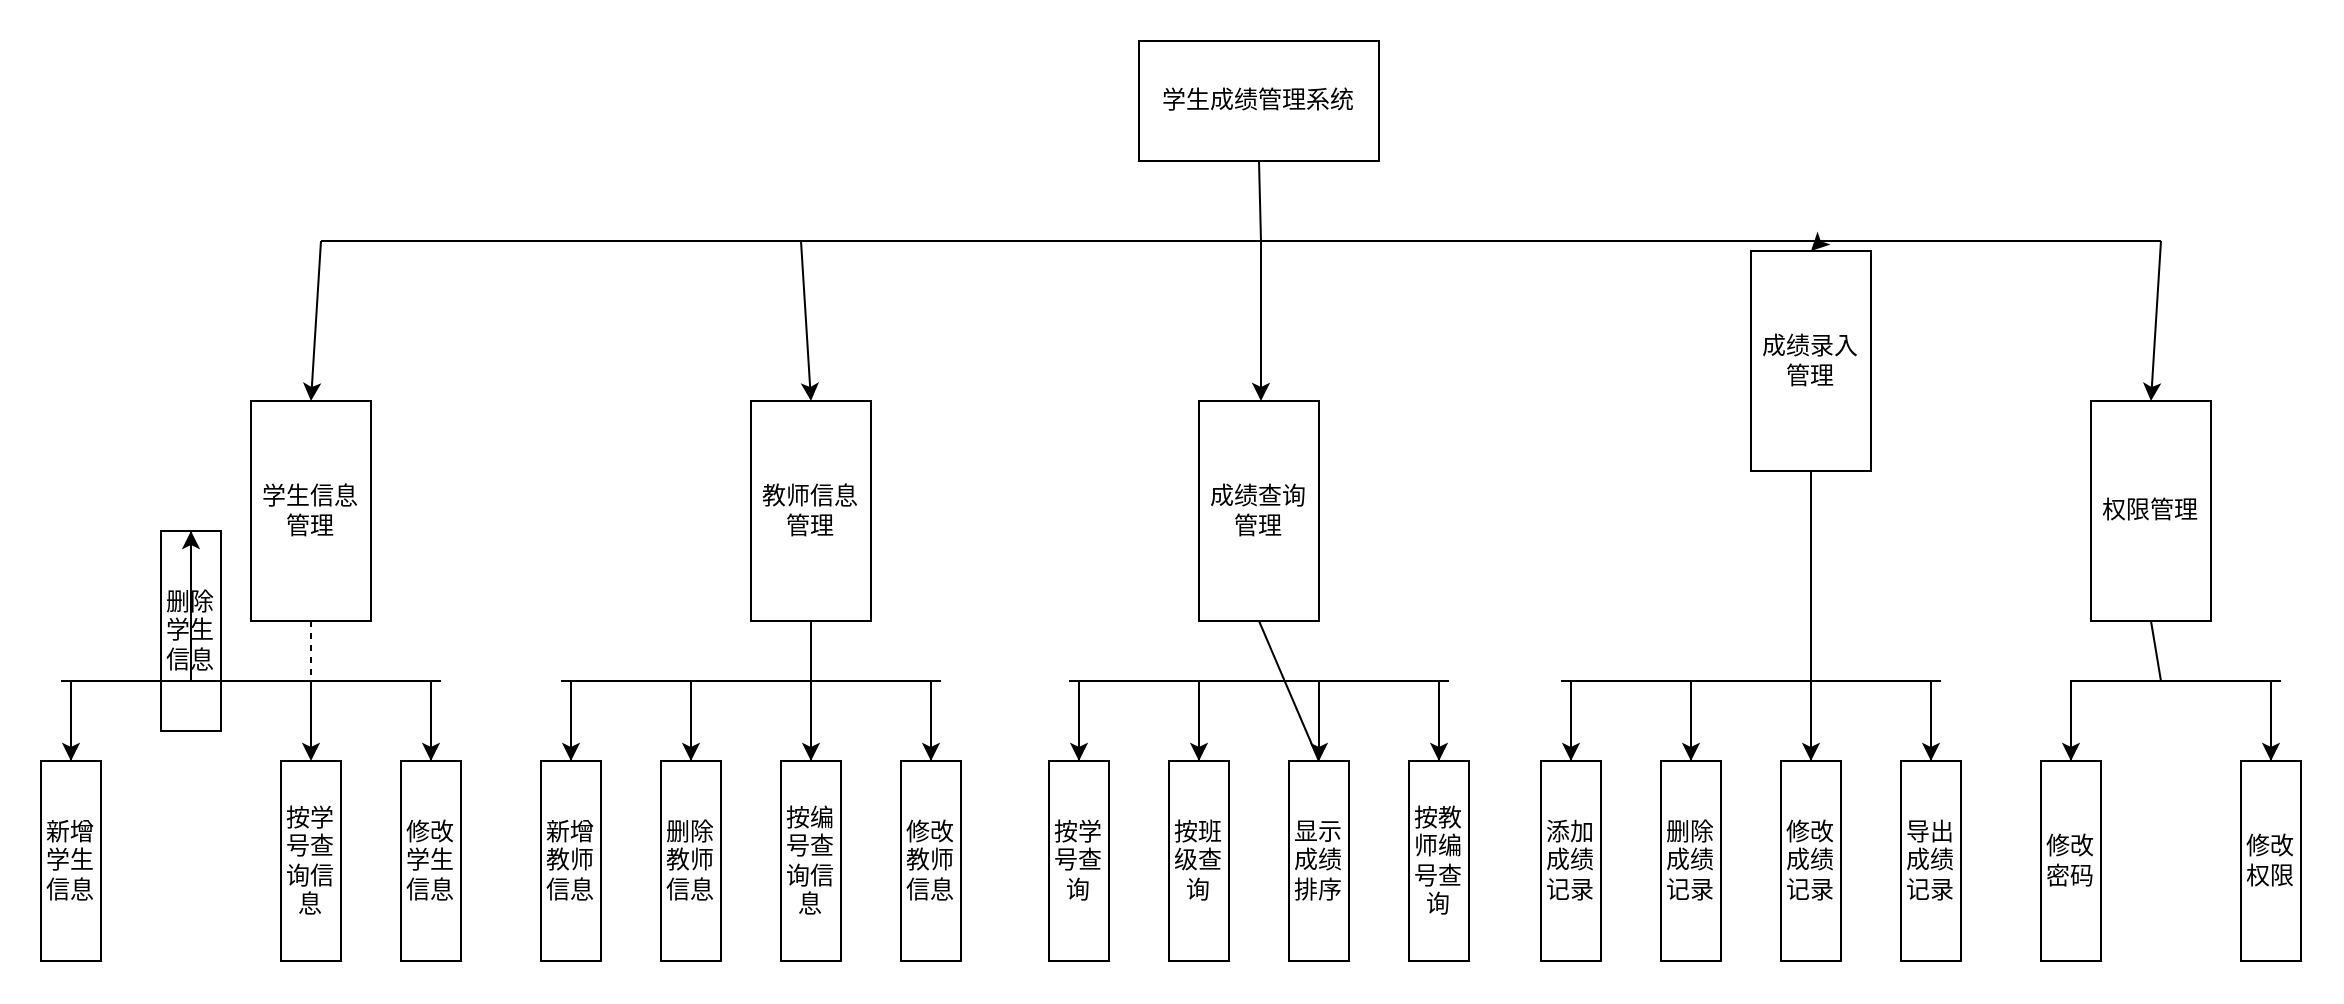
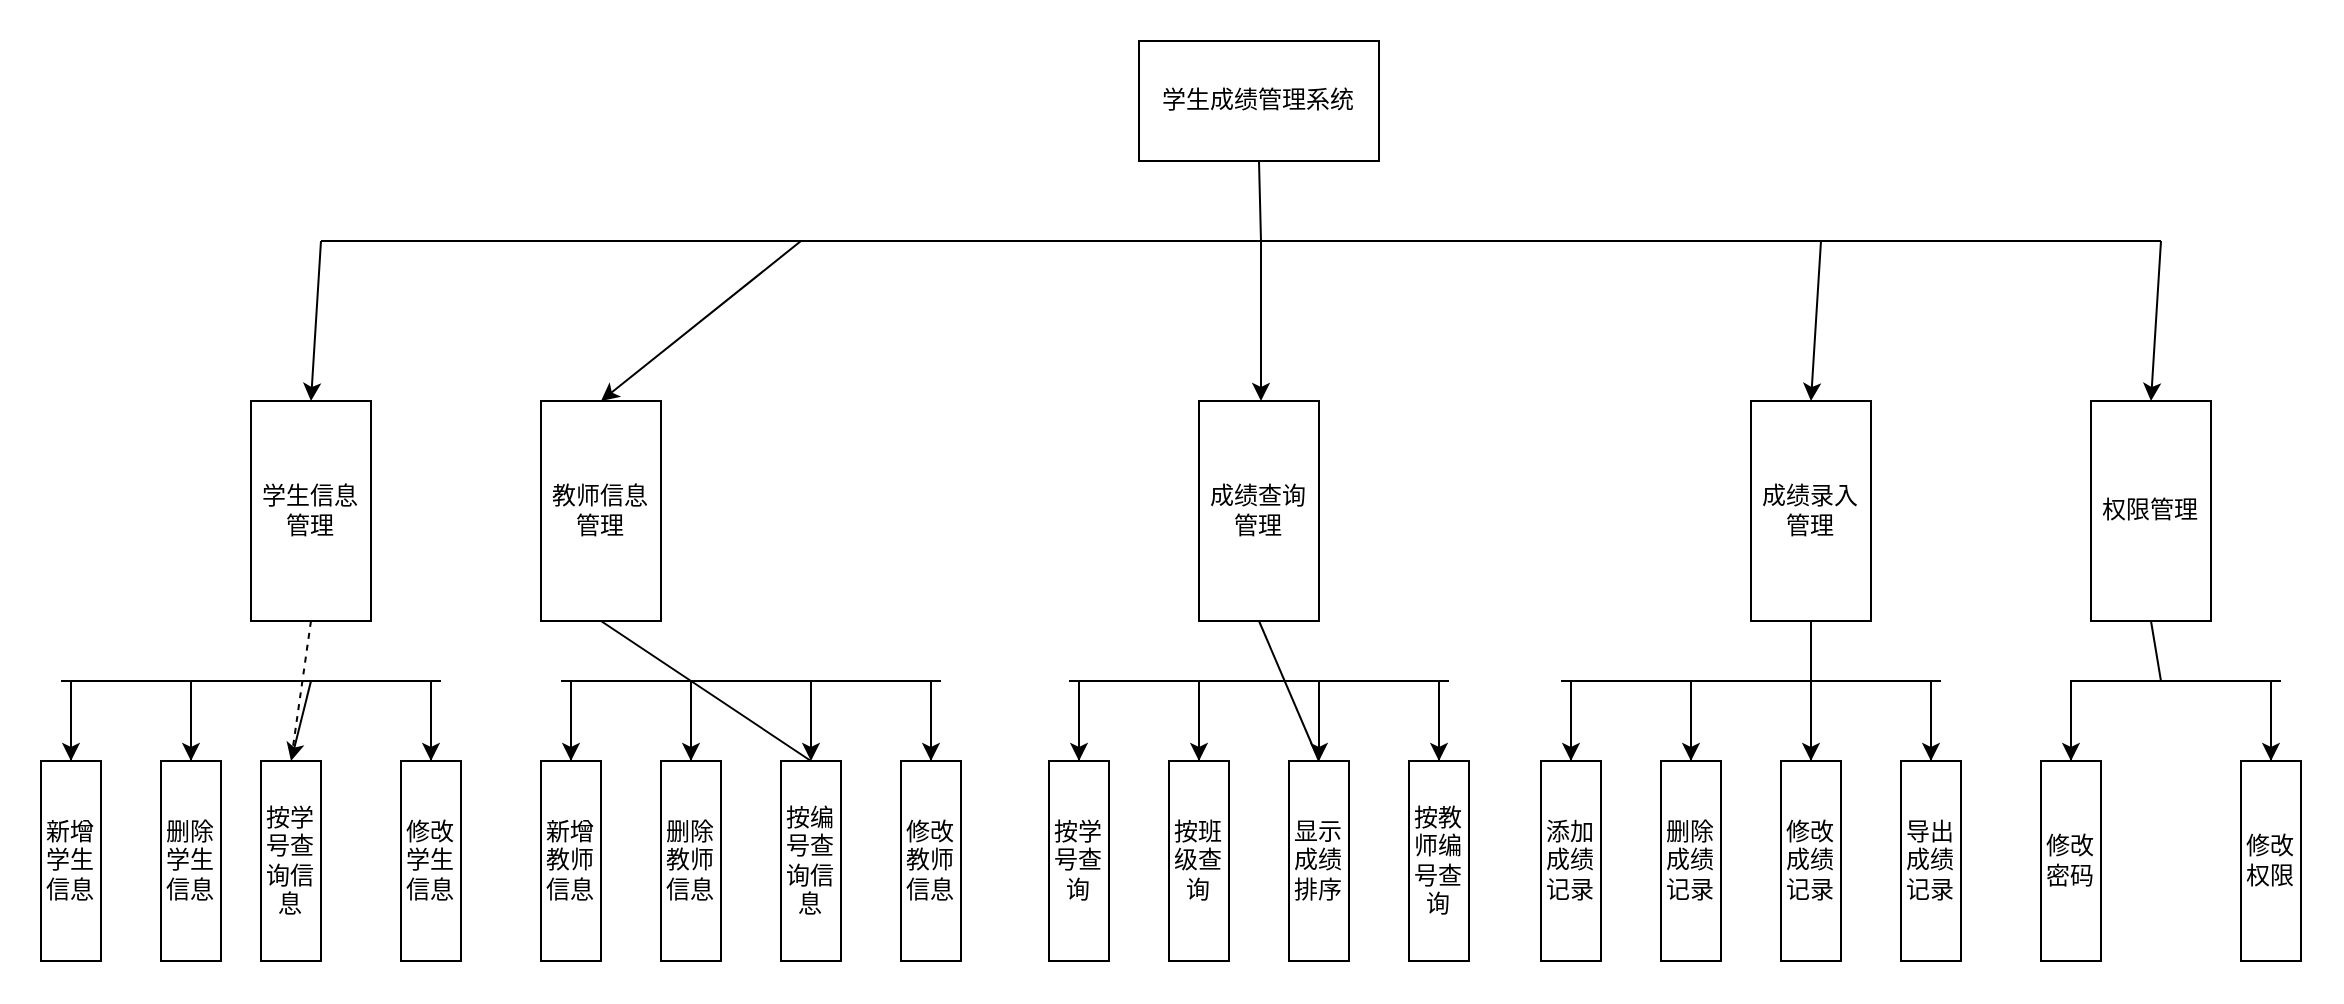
node "成绩录入管理": moved (1811, 361) -> (1811, 511)
node "教师信息管理": moved (811, 511) -> (601, 511)
node "删除学生信息": moved (191, 631) -> (191, 861)
node "按学号查询信息": moved (311, 861) -> (291, 861)
